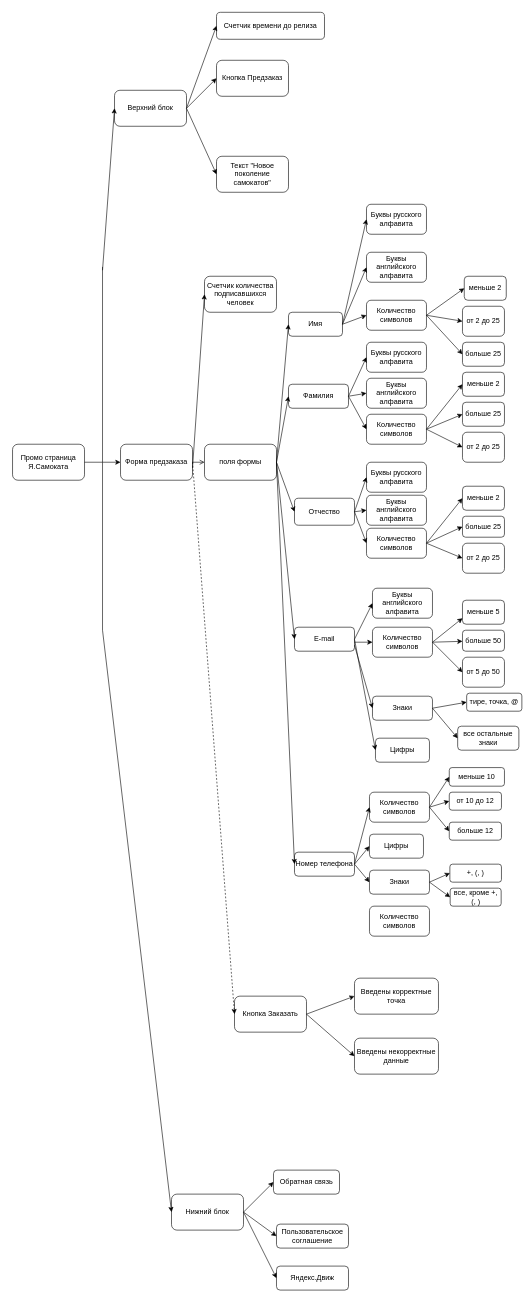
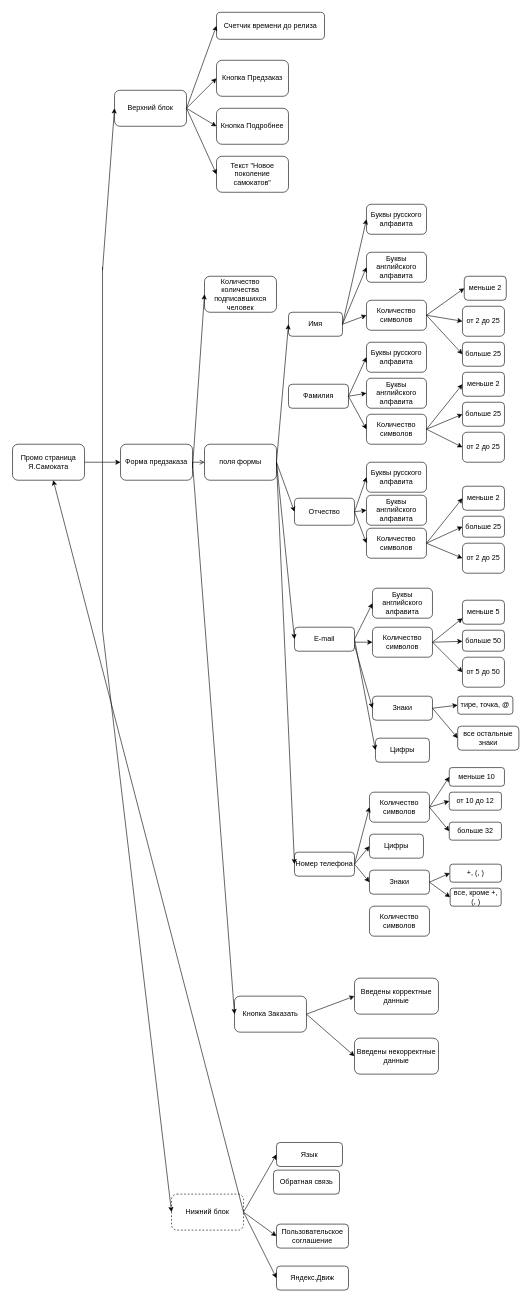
edge "Верхний блок" -> "Кнопка Подробнее": added
node "Кнопка Подробнее": added
node "Счетчик количества подписавшихся человек": label "Счетчик количества подписавшихся человек" -> "Количество количества подписавшихся человек"
edge "поля формы" -> "Фамилия": removed
node "тире, точка, @": moved (494, 702) -> (485, 705)
edge "Форма предзаказа" -> "Кнопка Заказать": style dashed -> solid
node "больше 12": label "больше 12" -> "больше 32"
node "Введены корректные точка": label "Введены корректные точка" -> "Введены корректные данные"
node "Язык": added
edge "Нижний блок" -> "Язык": added
edge "Нижний блок" -> "Обратная связь": now "Нижний блок" -> "Промо страница Я.Самоката"
node "Нижний блок": style solid -> dashed
